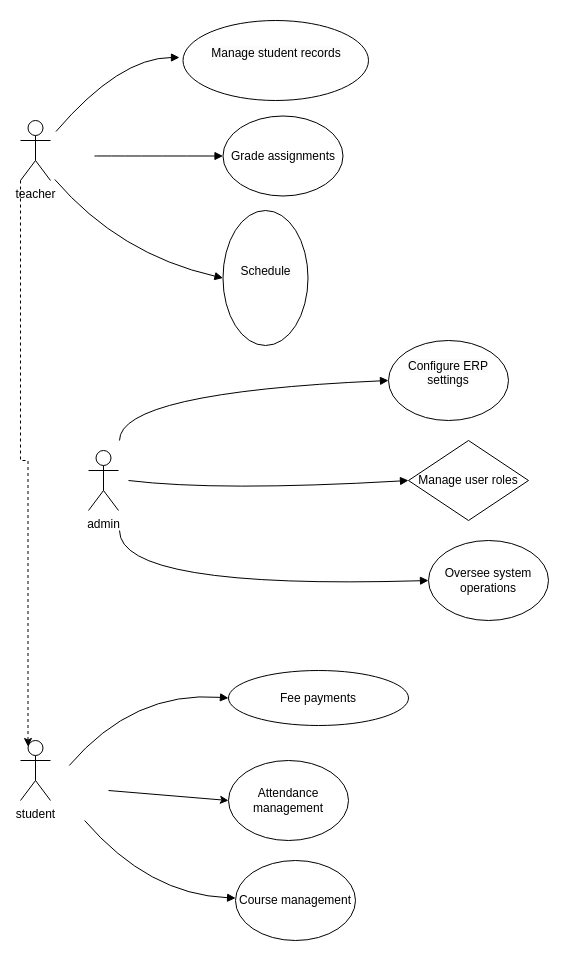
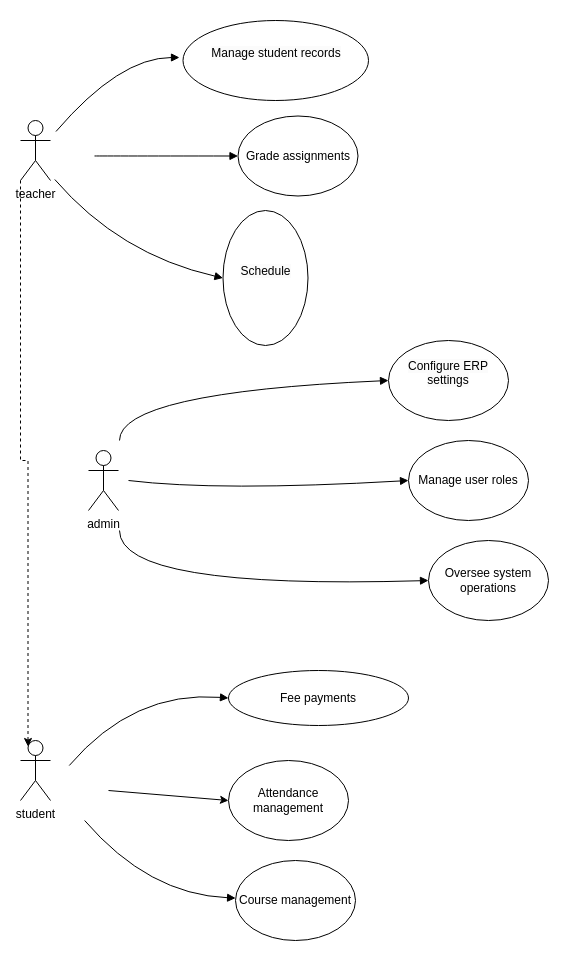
node "Grade assignments": moved (283, 156) -> (298, 156)
node "Manage user roles": shape diamond -> ellipse
